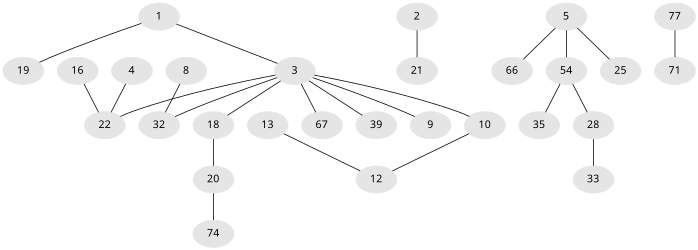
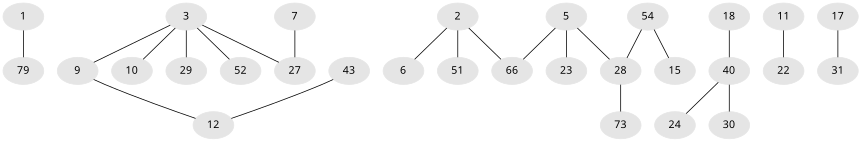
node "7": added
node "77": label "77" -> "17"
edge "1" -- "3": removed
edge "2" -- "66": added
edge "5" -- "54": now "5" -- "28"
node "19": label "19" -> "79"
node "16": label "16" -> "11"
node "4": removed
node "8": removed
node "6": added
node "21": label "21" -> "51"
node "25": label "25" -> "23"
node "71": label "71" -> "31"
edge "3" -- "22": removed
edge "3" -- "18": removed
node "32": label "32" -> "52"
node "13": label "13" -> "43"
node "67": label "67" -> "27"
node "39": label "39" -> "29"
node "35": label "35" -> "15"
node "30": added
edge "10" -- "12": now "9" -- "12"
node "20": label "20" -> "40"
node "33": label "33" -> "73"
node "74": label "74" -> "24"
